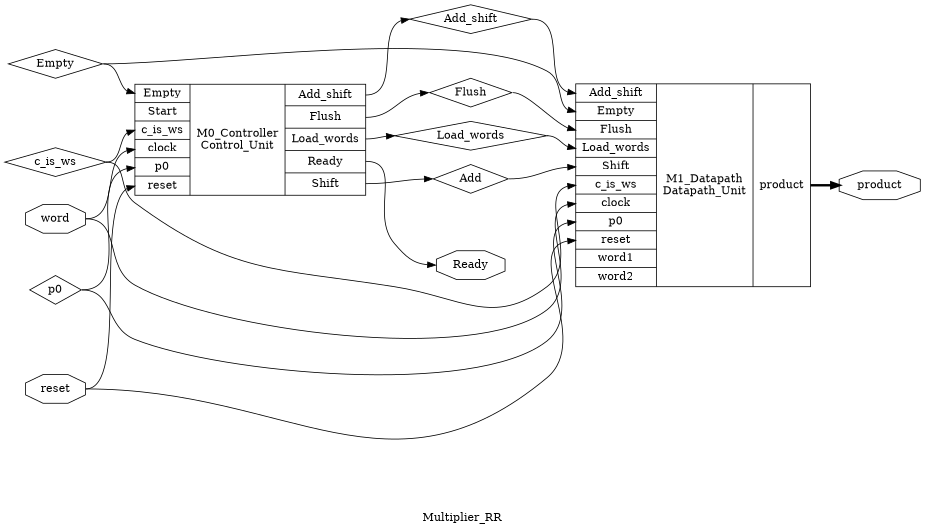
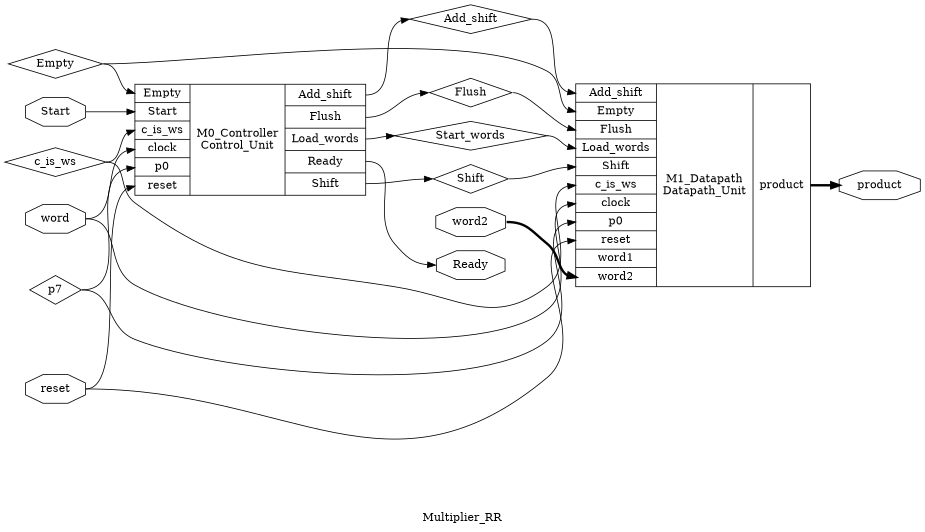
node "Start": added
node "Load_words": label "Load_words" -> "Start_words"
node "Add": label "Add" -> "Shift"
node "word2": added
node "p0": label "p0" -> "p7"
